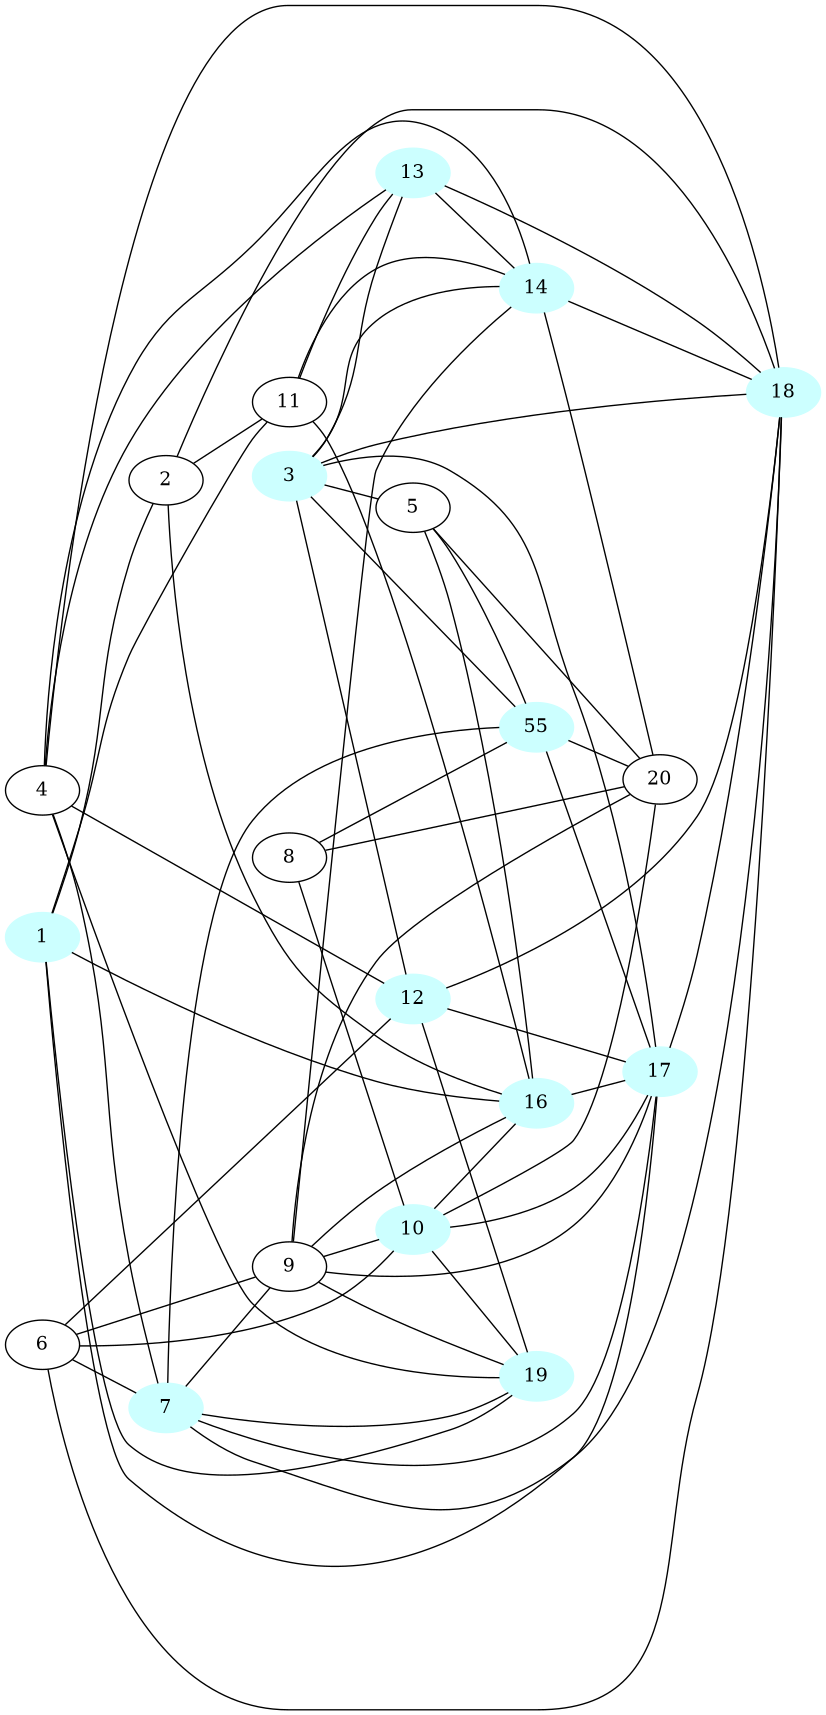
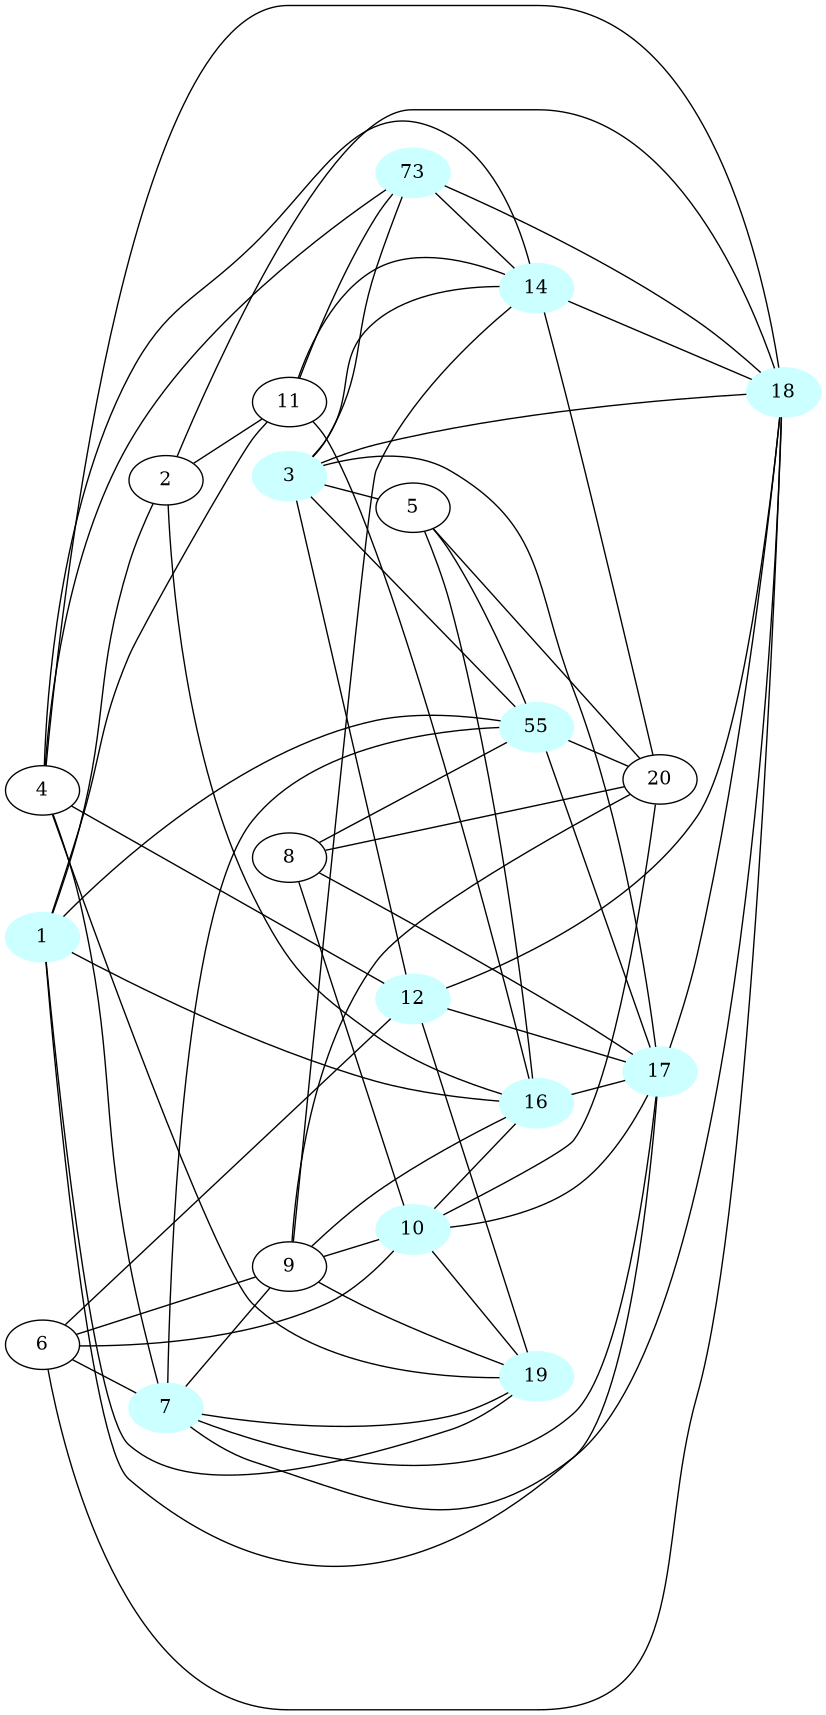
node "13": label "13" -> "73"
edge "55" -- "1": added
edge "17" -- "9": now "17" -- "8"
